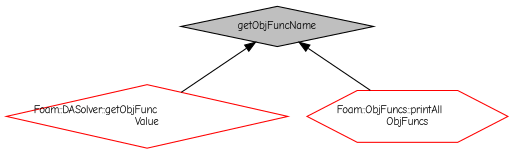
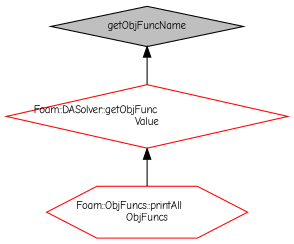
edge "Foam::ObjFuncs::printAll ObjFuncs" -> "getObjFuncName": now "Foam::ObjFuncs::printAll ObjFuncs" -> "Foam::DASolver::getObjFunc Value"
